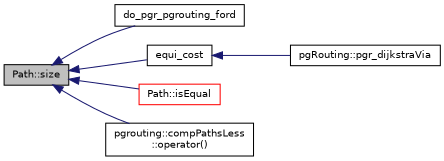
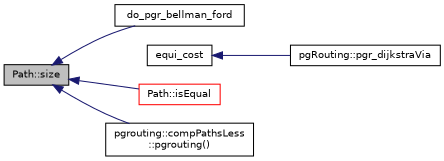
node "do_pgr_pgrouting_ford": label "do_pgr_pgrouting_ford" -> "do_pgr_bellman_ford"
edge "equi_cost" -> "Path::size": removed
node "pgrouting::compPathsLess ::operator()": label "pgrouting::compPathsLess ::operator()" -> "pgrouting::compPathsLess ::pgrouting()"
